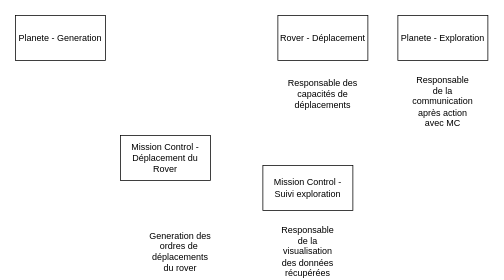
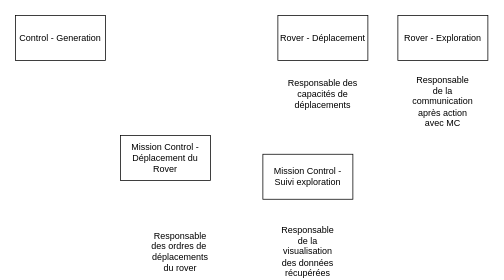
node "Planete - Generation": label "Planete - Generation" -> "Control - Generation"
node "Planete - Exploration": label "Planete - Exploration" -> "Rover - Exploration"
node "Mission Control - Suivi exploration": moved (308, 188) -> (308, 177)
node "Generation des ordres de déplacements du rover": label "Generation des ordres de déplacements du rover" -> "Responsable des ordres de déplacements du rover"
